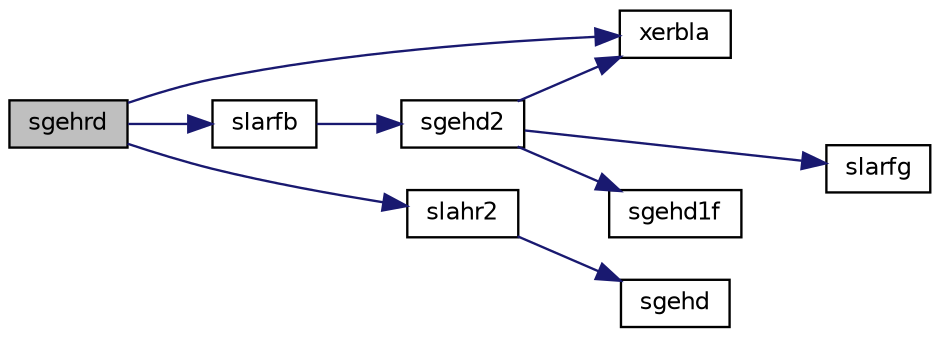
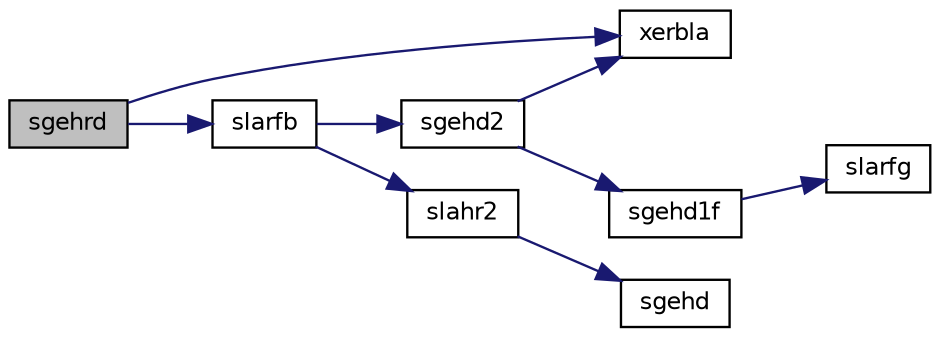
edge "sgehd2" -> "slarfg": now "sgehd1f" -> "slarfg"
edge "sgehrd" -> "slahr2": now "slarfb" -> "slahr2"
